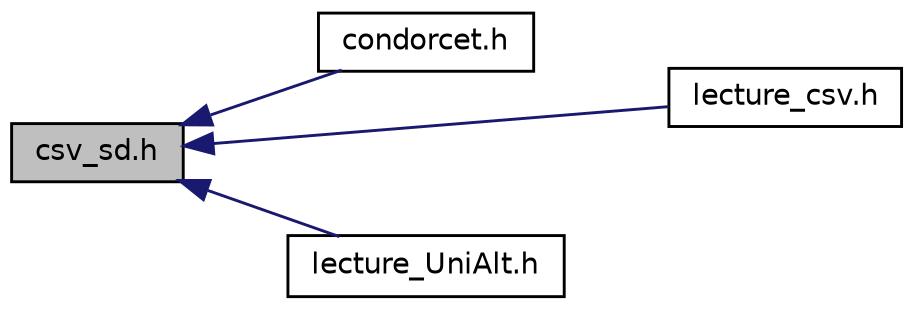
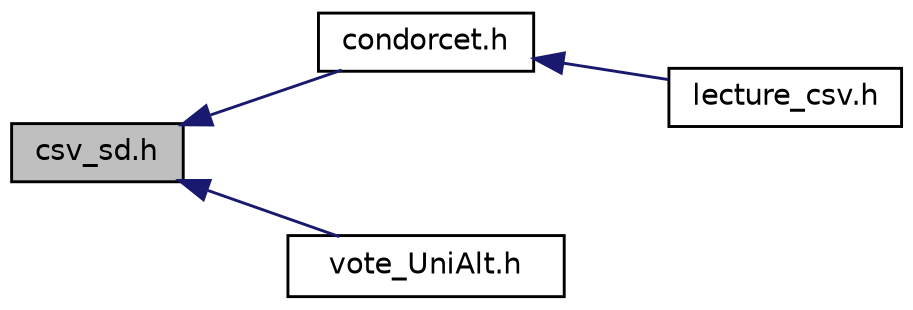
edge "lecture_csv.h" -> "csv_sd.h": now "lecture_csv.h" -> "condorcet.h"
node "lecture_UniAlt.h": label "lecture_UniAlt.h" -> "vote_UniAlt.h"
